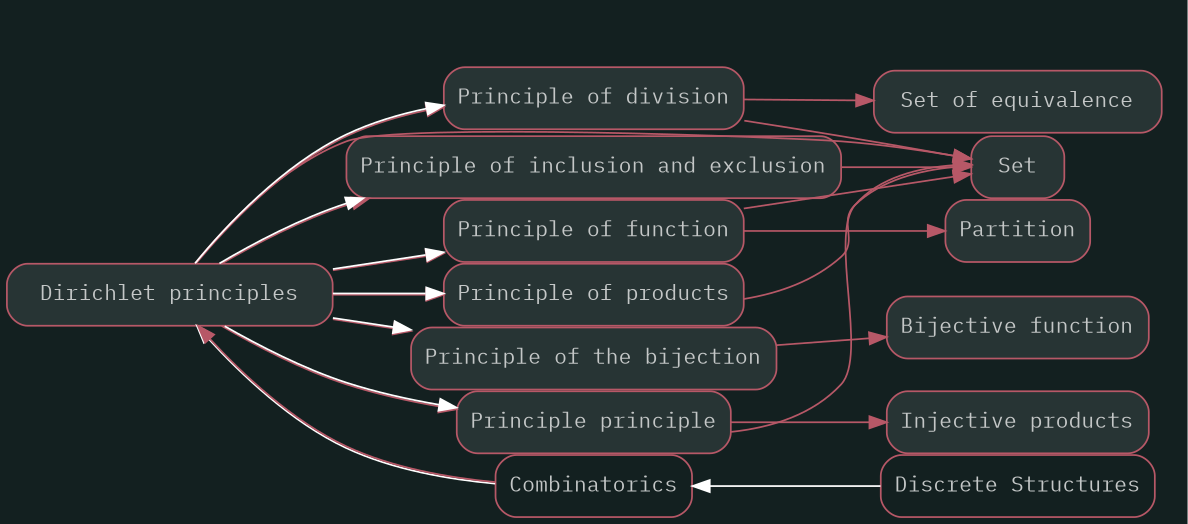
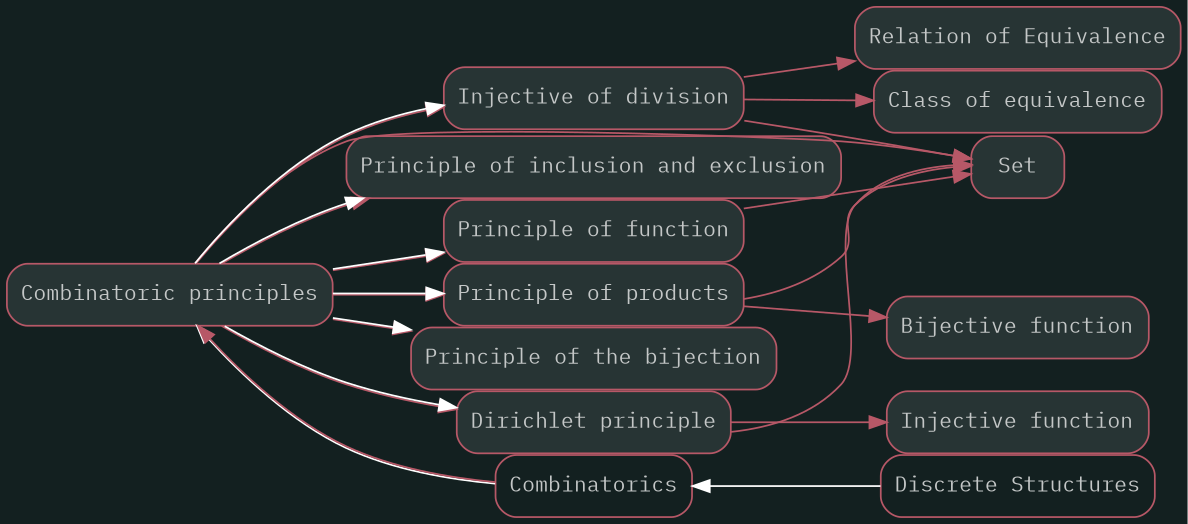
node "Relation of Equivalence": added
node "Principle of division": label "Principle of division" -> "Injective of division"
node "Set of equivalence": label "Set of equivalence" -> "Class of equivalence"
edge "Principle of inclusion and exclusion" -> "Set": removed
node "Partition": removed
node "Dirichlet principles": label "Dirichlet principles" -> "Combinatoric principles"
edge "Principle of the bijection" -> "Bijective function": now "Principle of products" -> "Bijective function"
node "Principle principle": label "Principle principle" -> "Dirichlet principle"
node "Injective products": label "Injective products" -> "Injective function"
